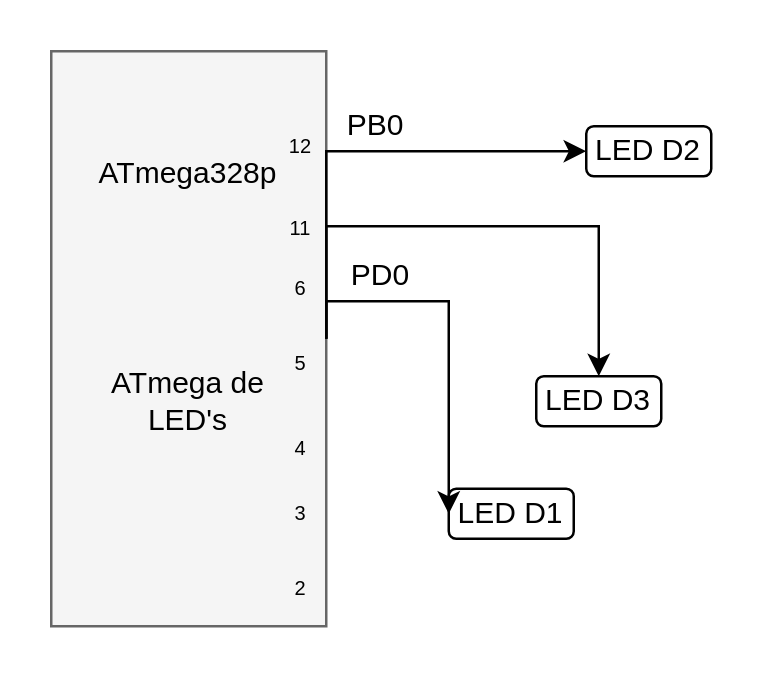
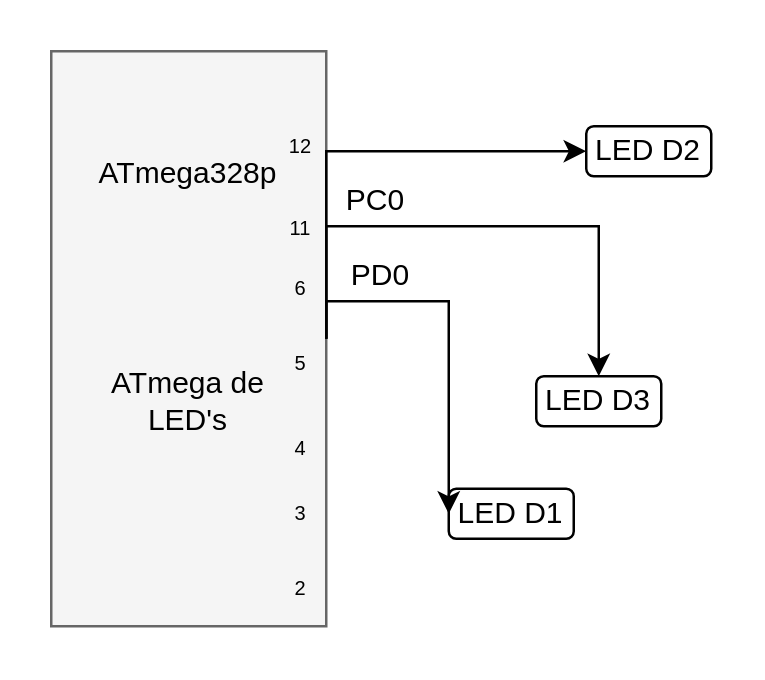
node "PB0": removed
node "PC0": added
